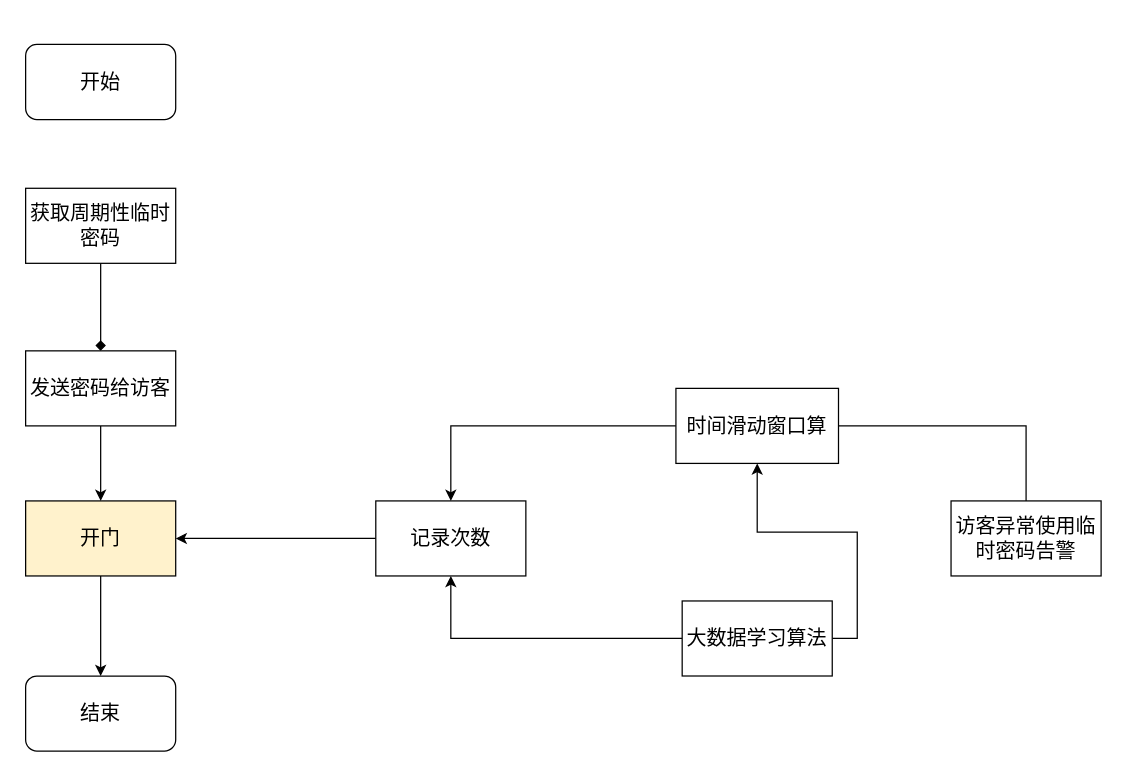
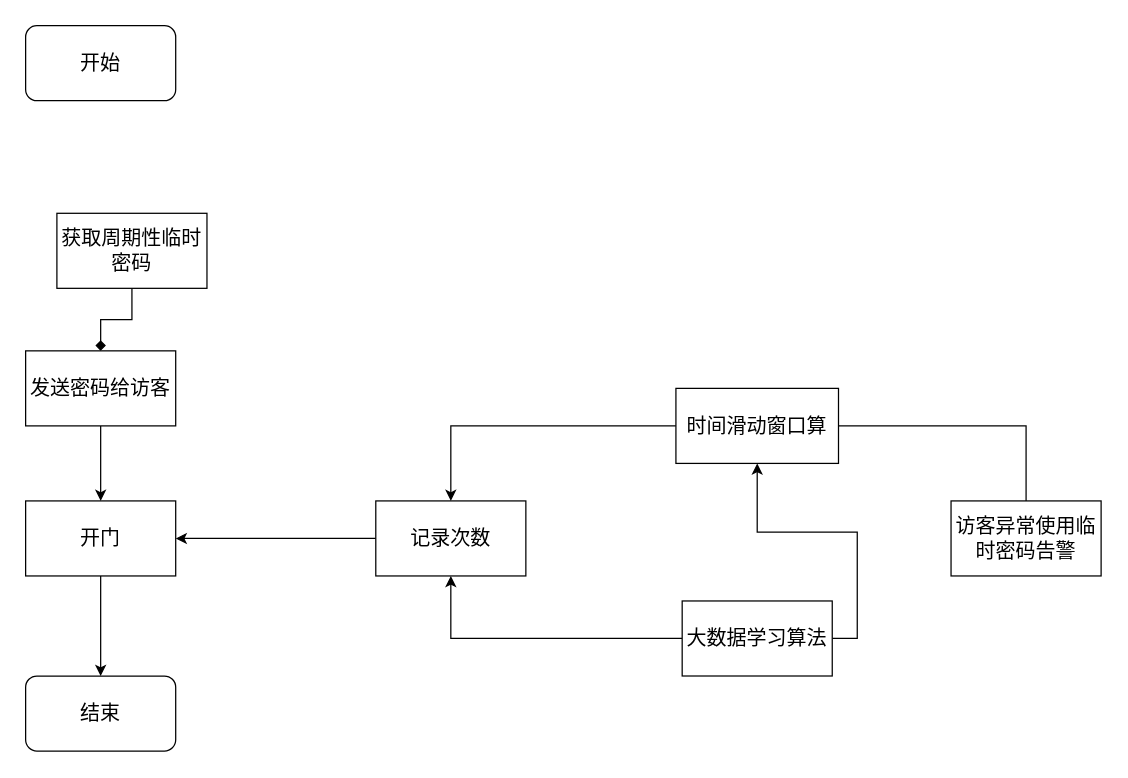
node "开始": moved (101, 82) -> (101, 63)
node "获取周期性临时密码": moved (101, 226) -> (132, 251)
node "开门": fillcolor #fff2cc -> #ffffff
